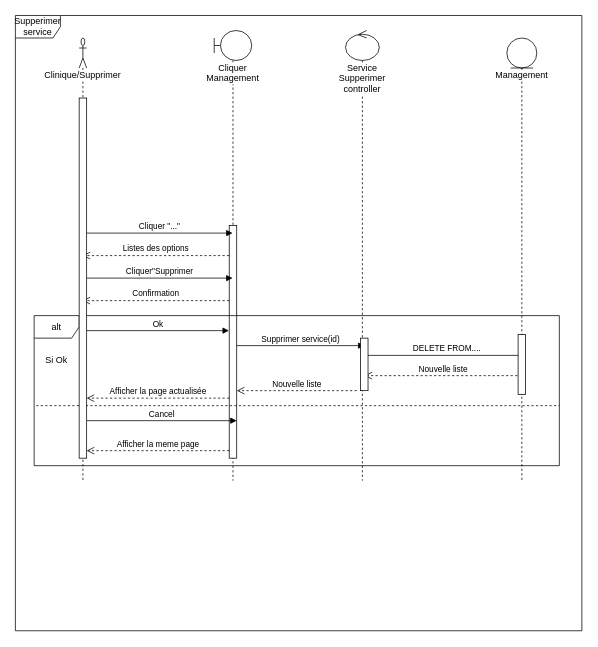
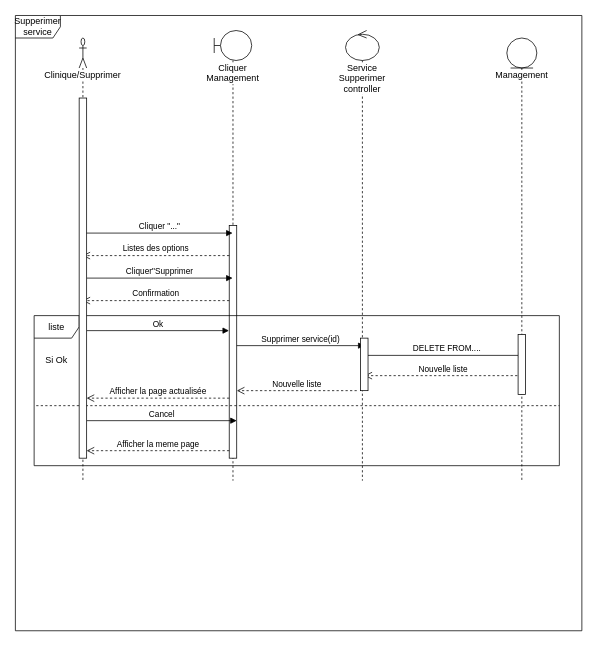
node "alt": label "alt" -> "liste"
